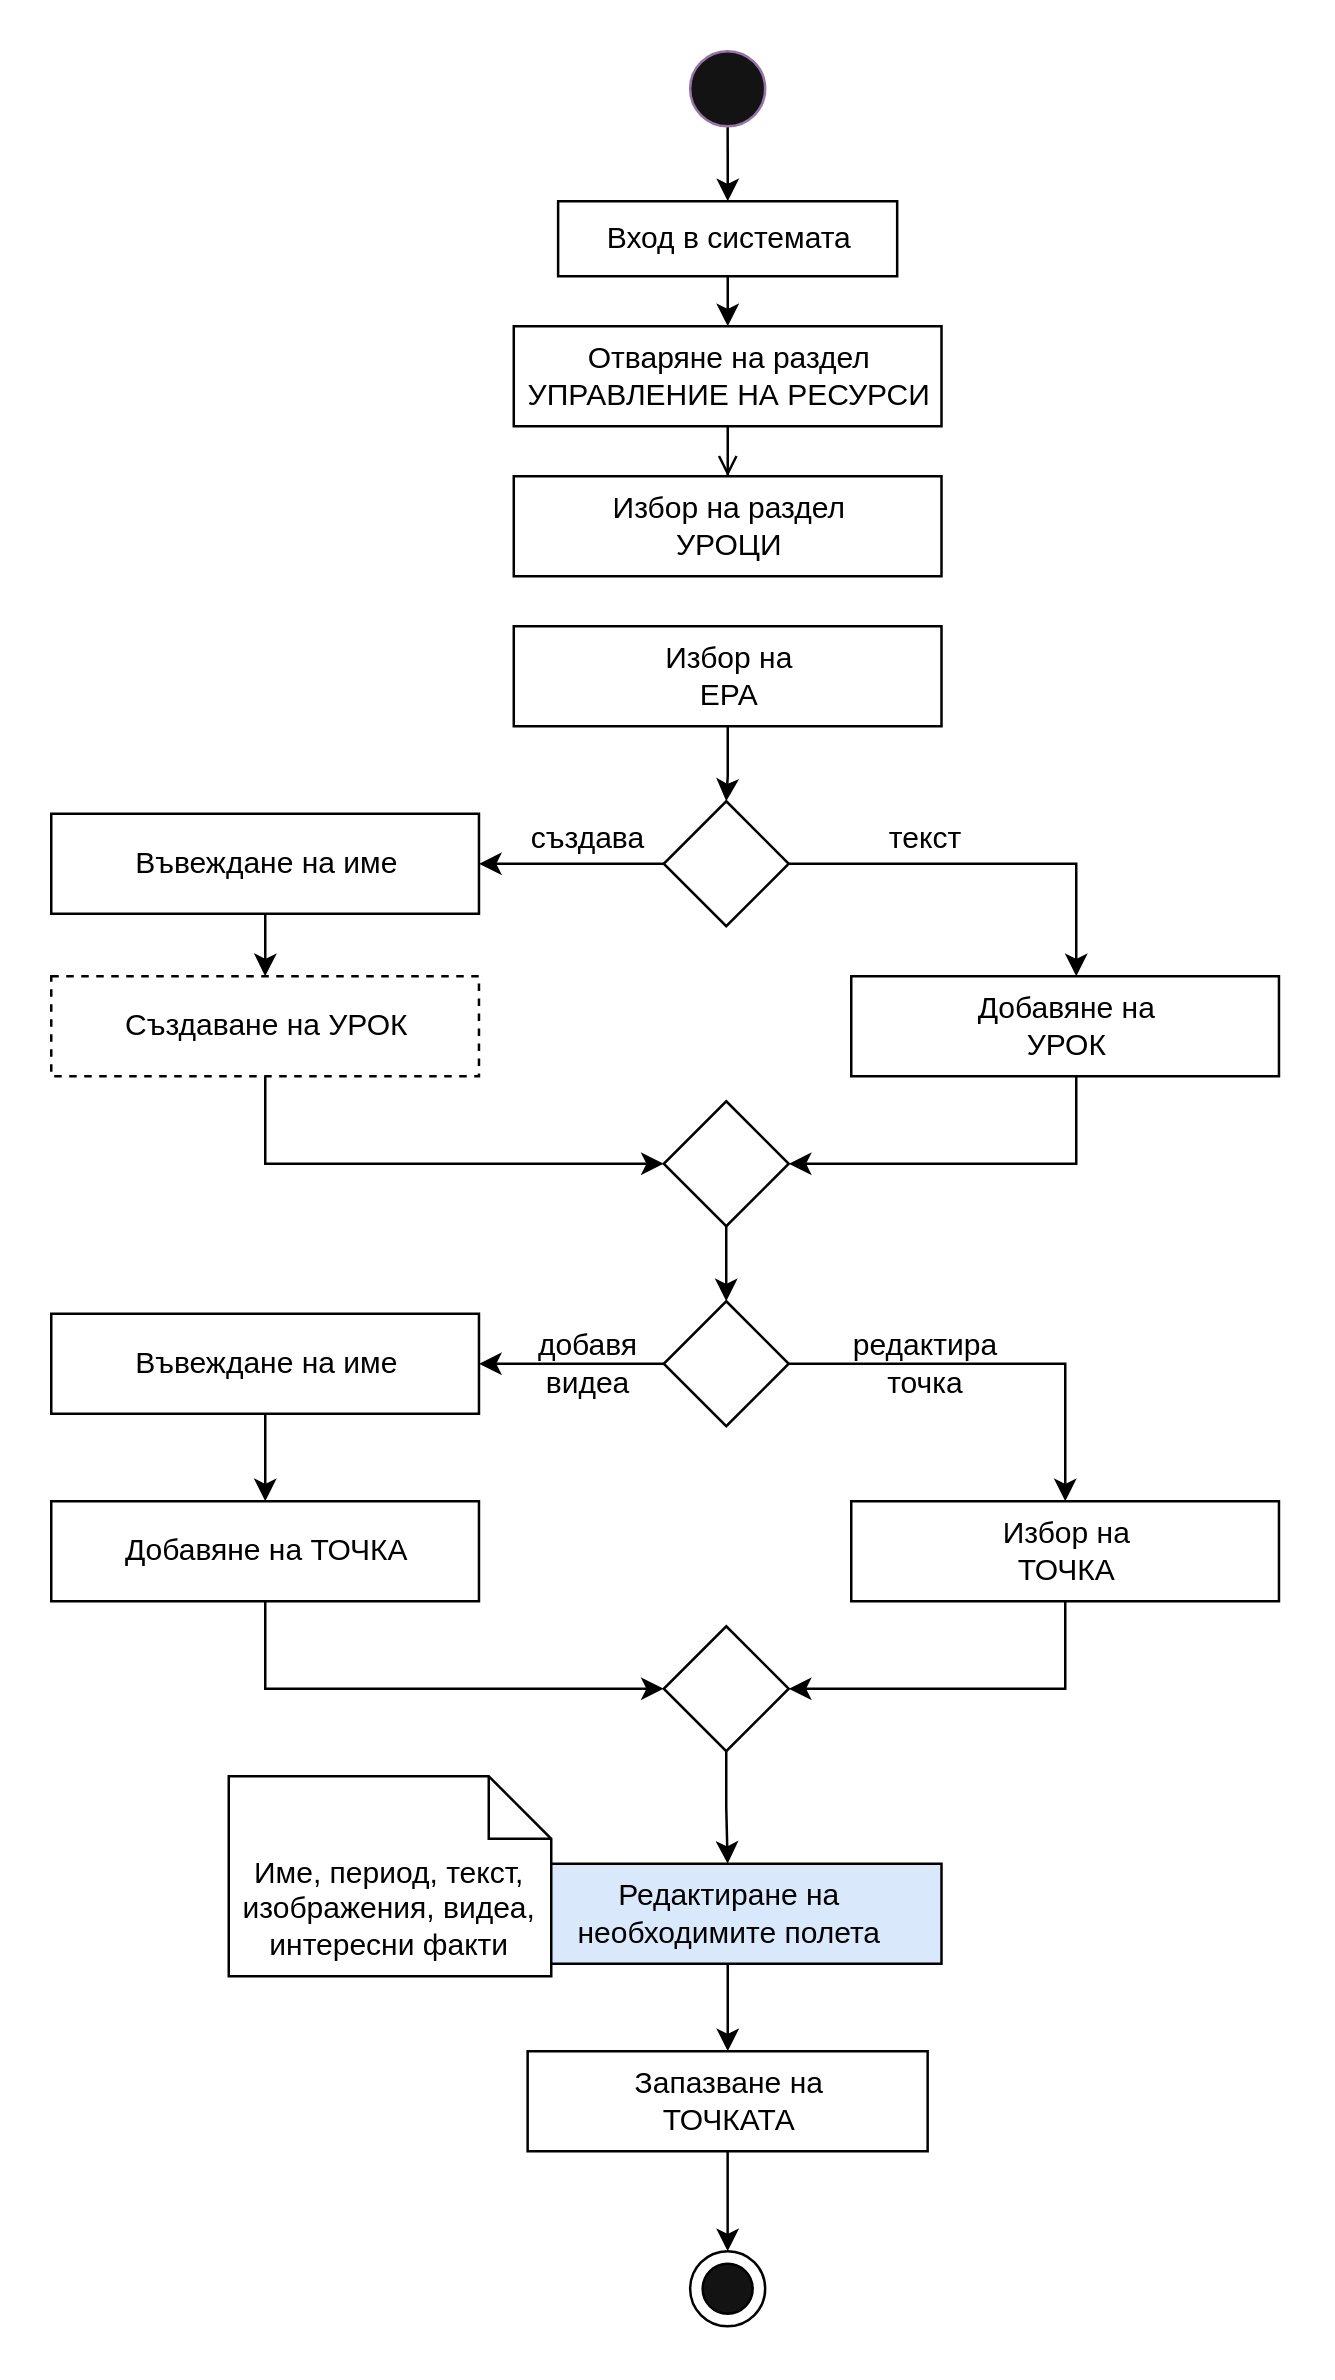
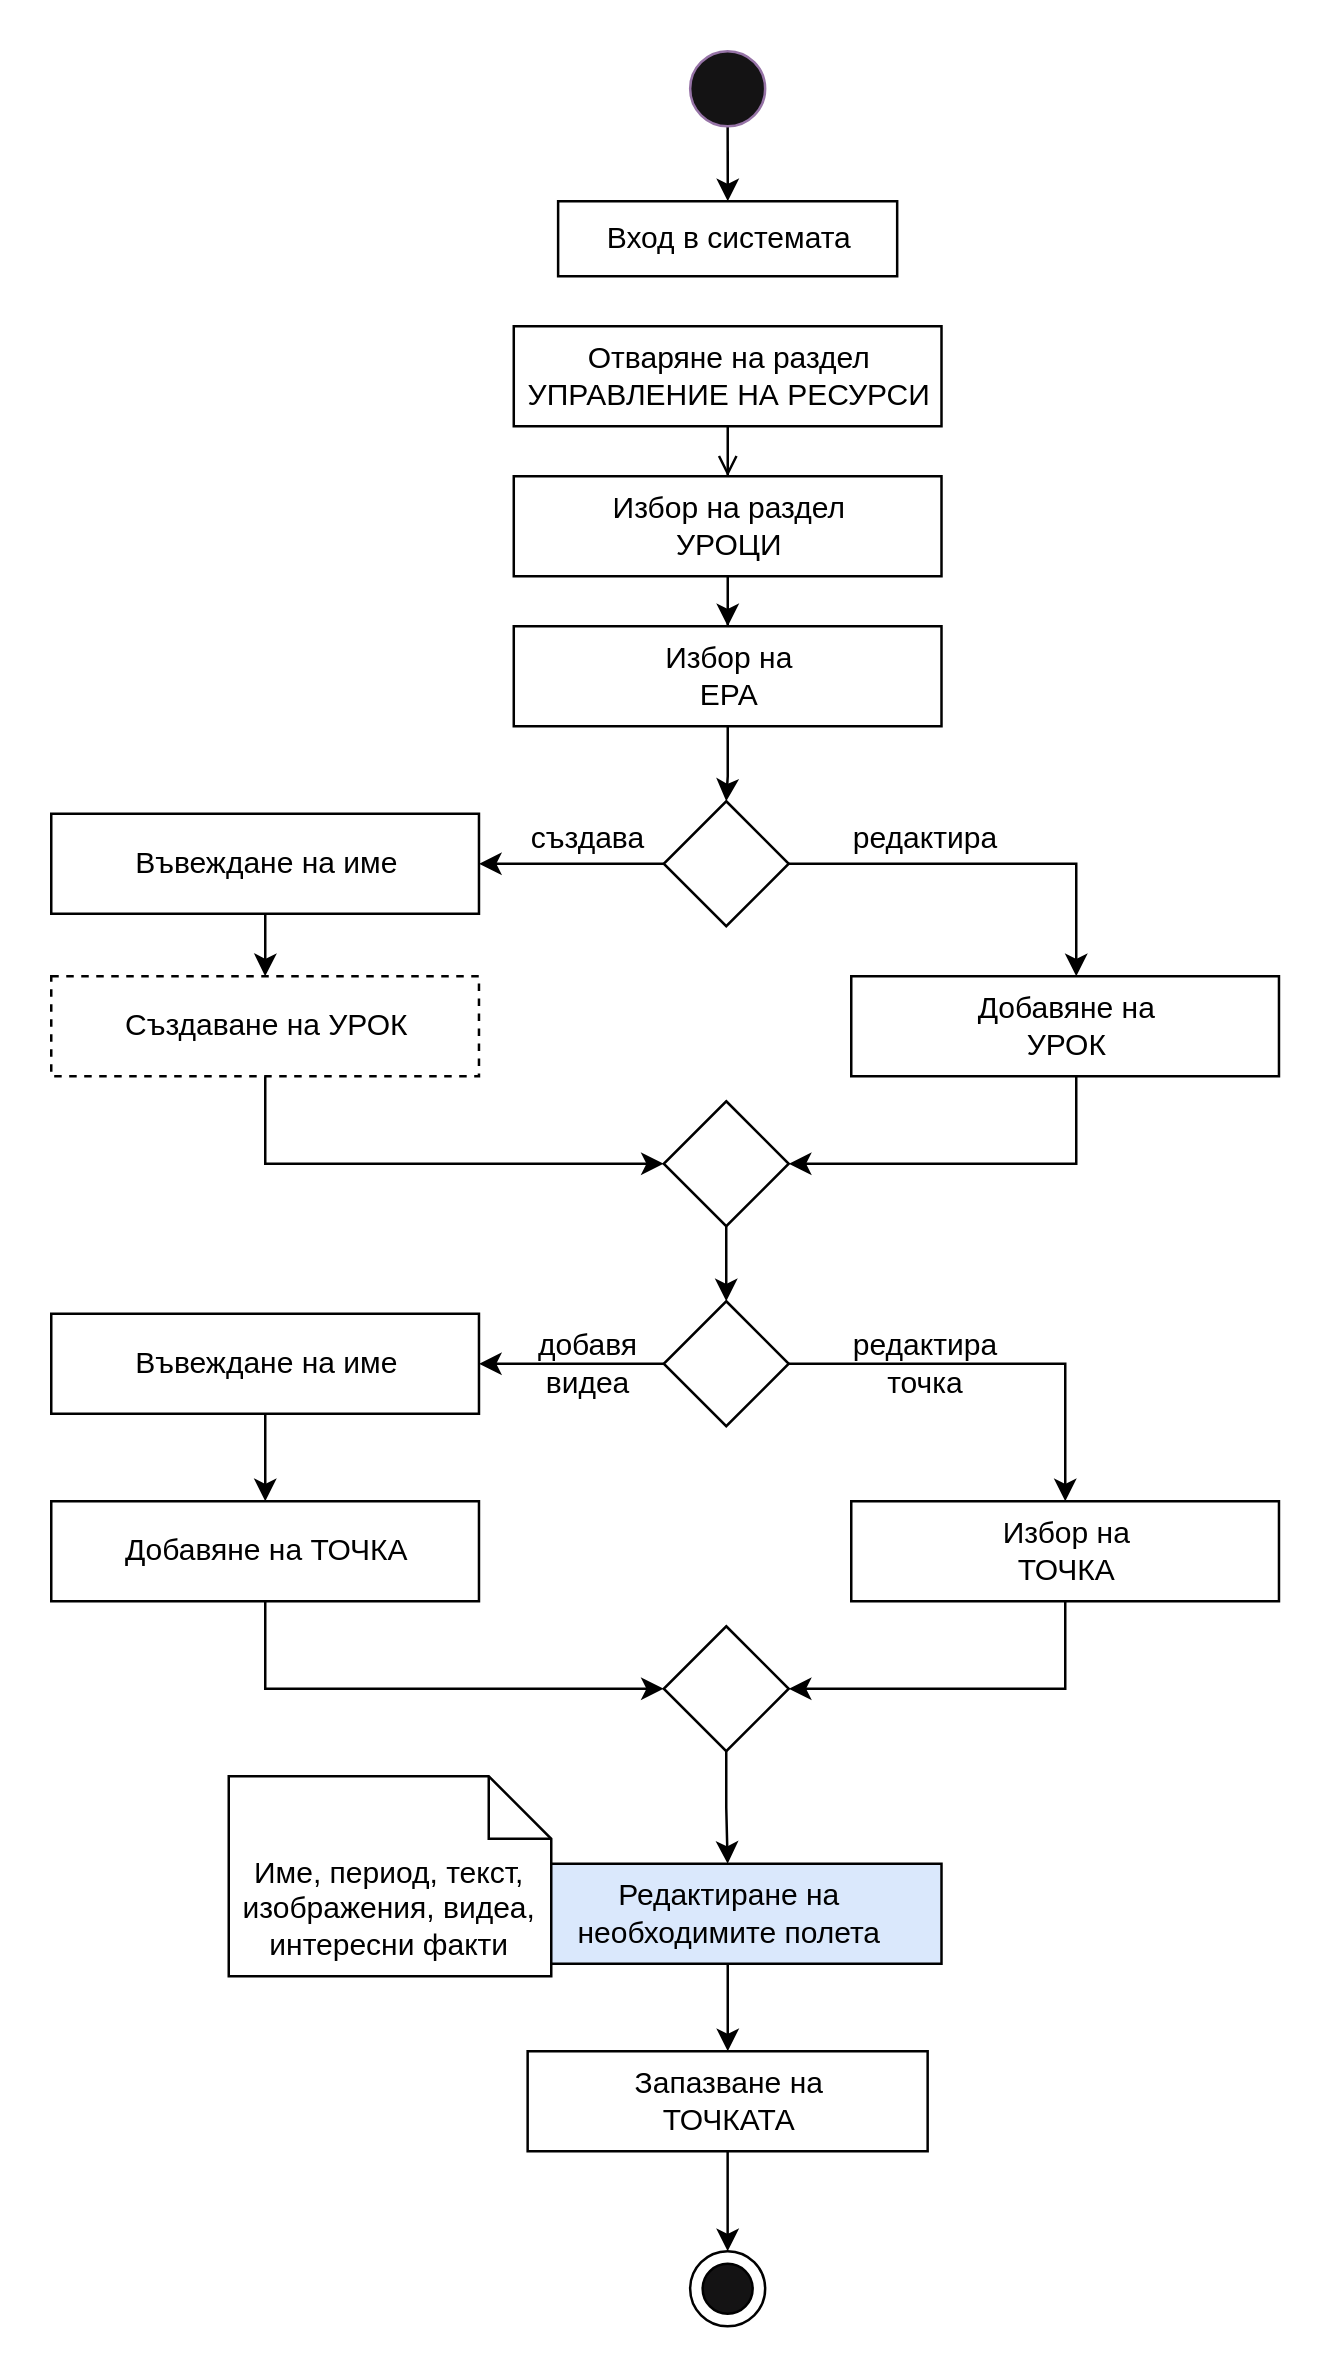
edge "Вход в системата" -> "Отваряне на раздел УПРАВЛЕНИЕ НА РЕСУРСИ": removed
edge "Избор на раздел УРОЦИ" -> "Избор на ЕРА": added
node "текст": label "текст" -> "редактира"
